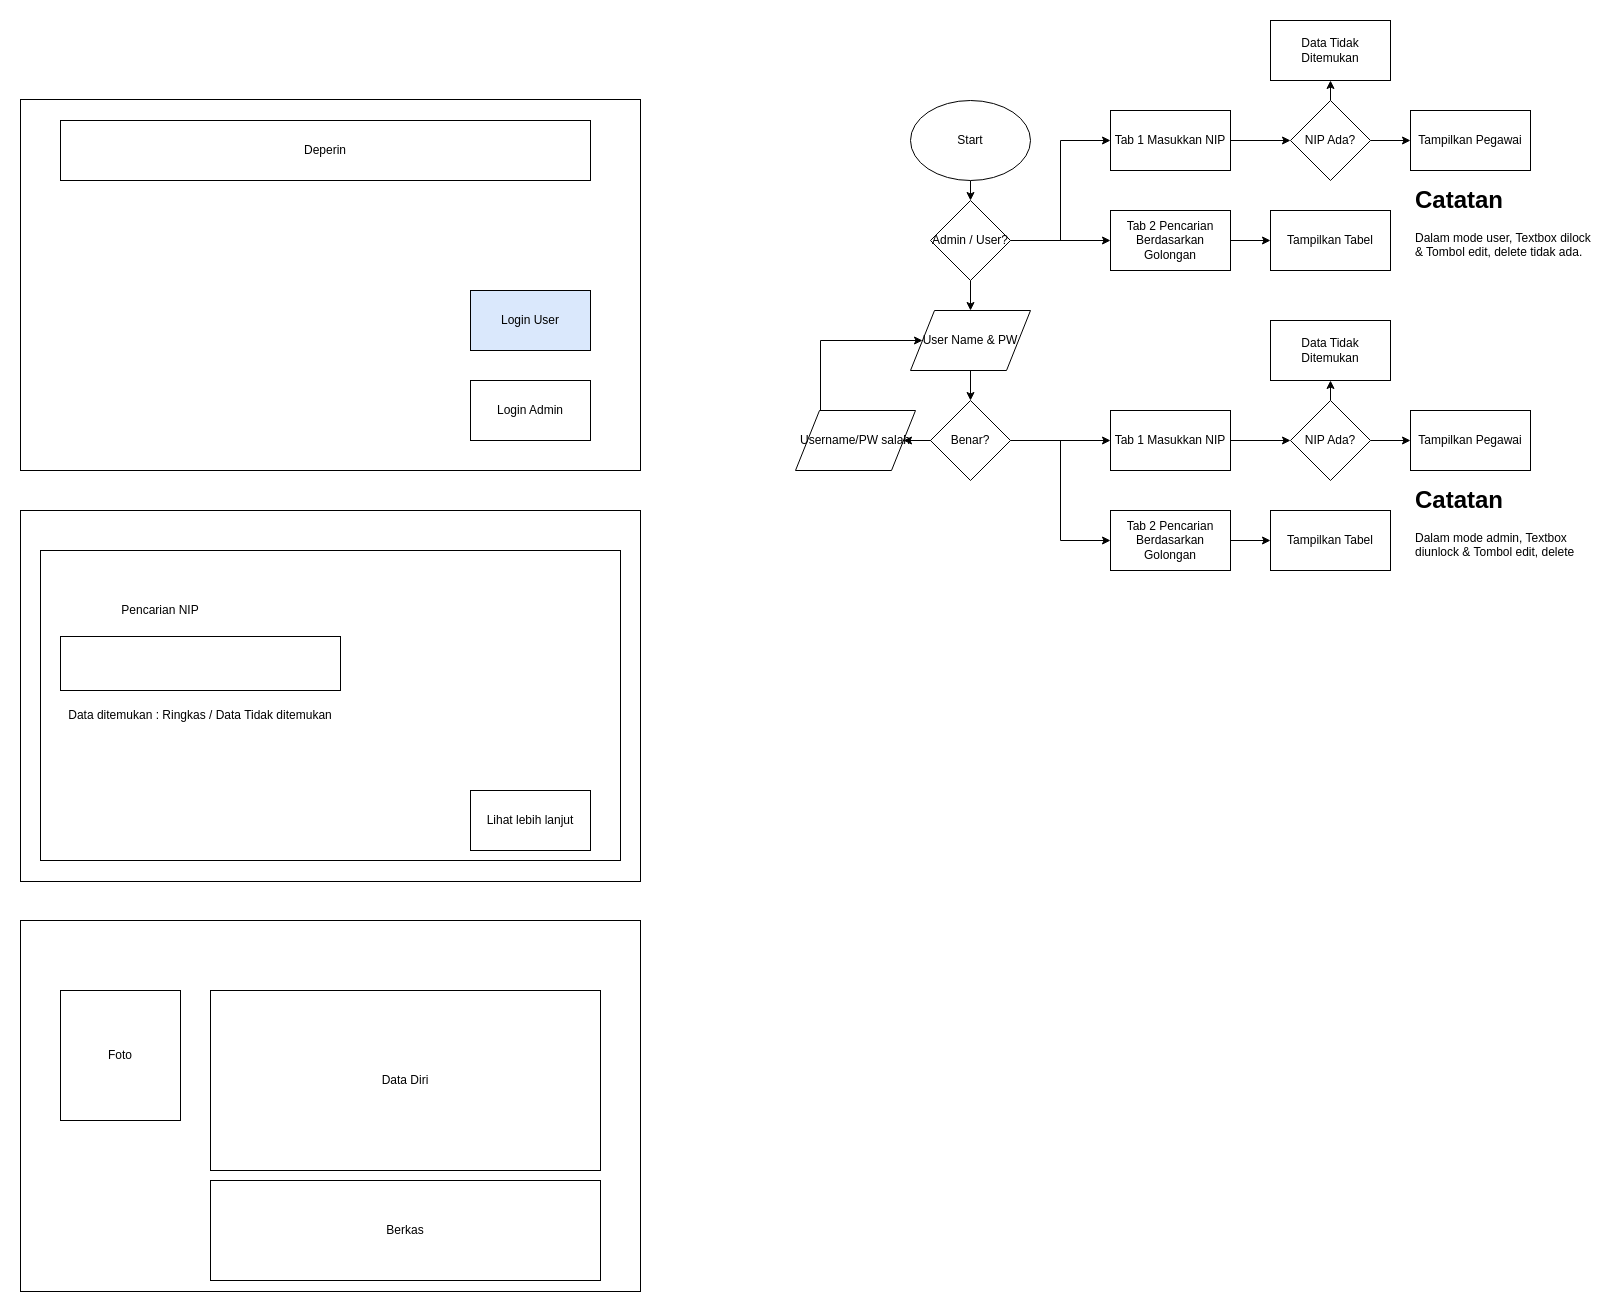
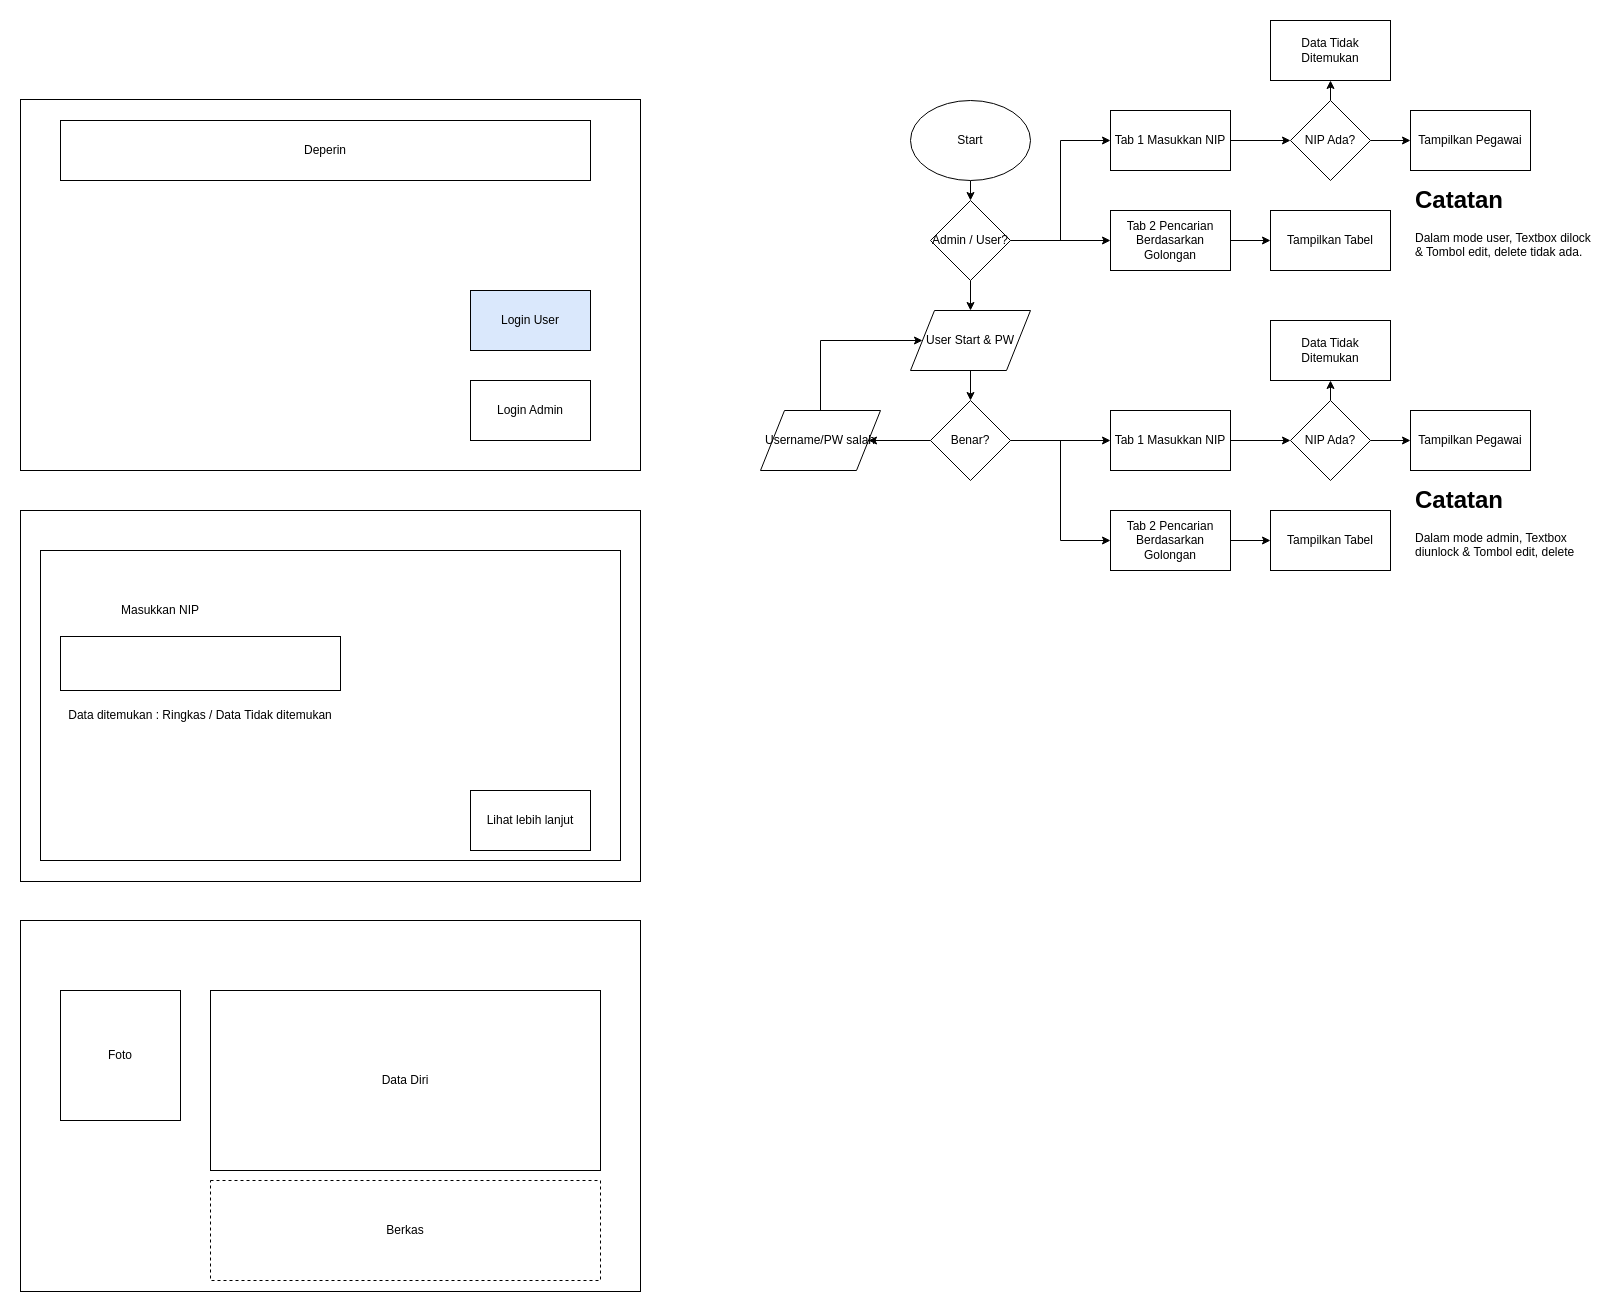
node "User Name & PW": label "User Name & PW" -> "User Start & PW"
node "Username/PW salah": moved (856, 441) -> (821, 441)
node "Pencarian NIP": label "Pencarian NIP" -> "Masukkan NIP"
node "Berkas": style solid -> dashed
